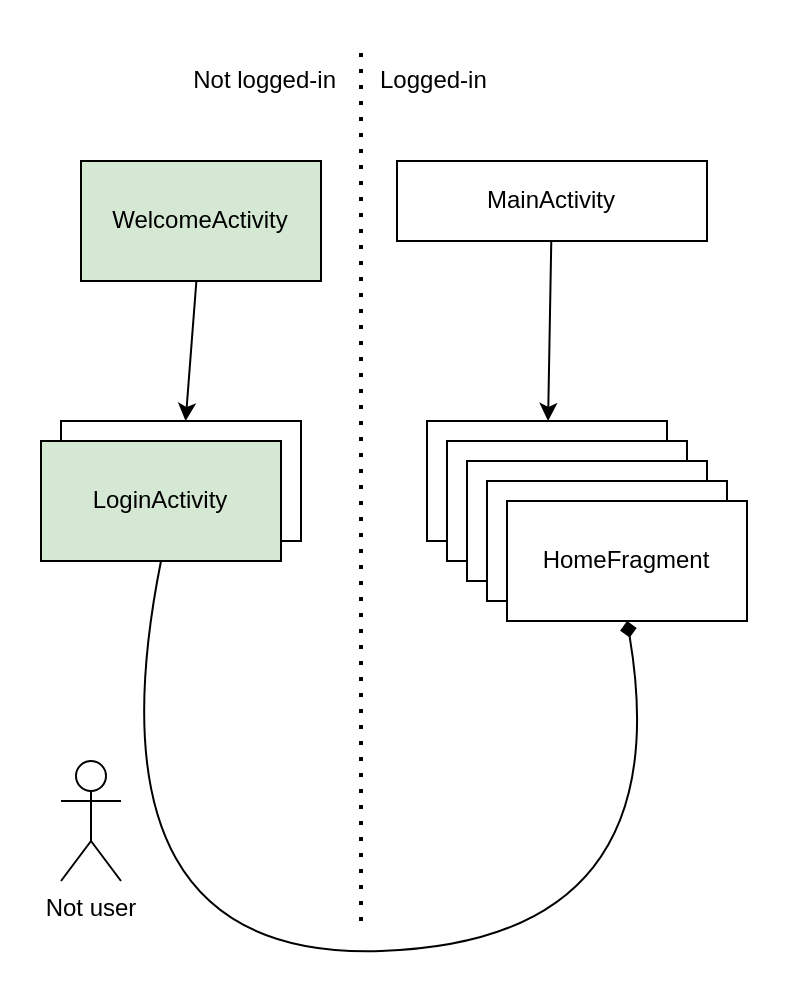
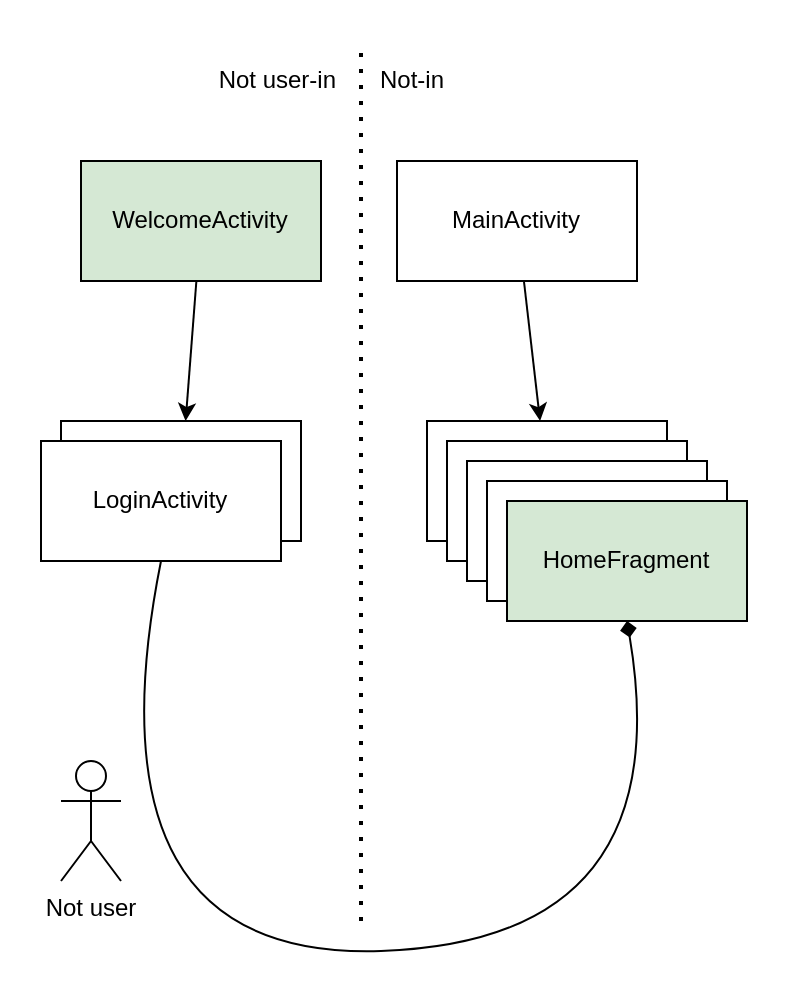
node "Not logged-in": label "Not logged-in" -> "Not user-in"
node "Logged-in": label "Logged-in" -> "Not-in"
node "MainActivity": size 310x80 -> 240x120
node "LoginActivity": fillcolor #d5e8d4 -> #ffffff
node "HomeFragment": fillcolor #ffffff -> #d5e8d4
